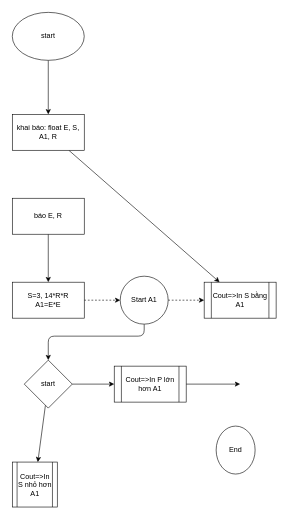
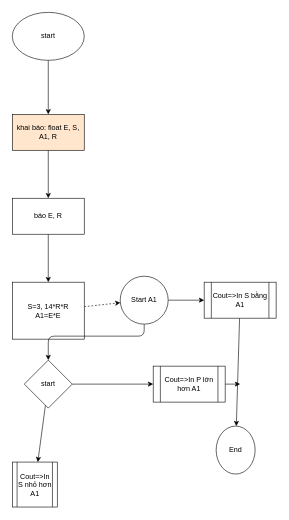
node "khai báo: float E, S, A1, R": fillcolor #ffffff -> #ffe6cc
edge "khai báo: float E, S, A1, R" -> "Cout=>In S bằng A1": now "khai báo: float E, S, A1, R" -> "báo E, R"
node "S=3, 14*R*R A1=E*E": size 72x36 -> 72x57
edge "Start A1" -> "Cout=>In S bằng A1": style dashed -> solid
edge "Cout=>In S bằng A1" -> "End": added
node "Cout=>In P lớn hơn A1": moved (150, 384) -> (189, 384)
